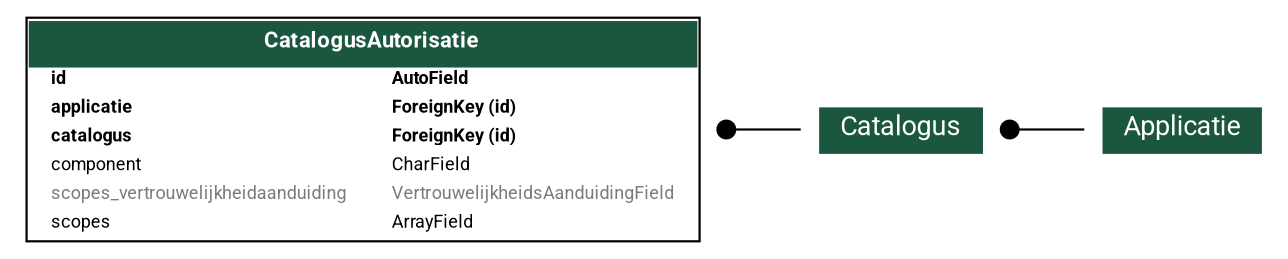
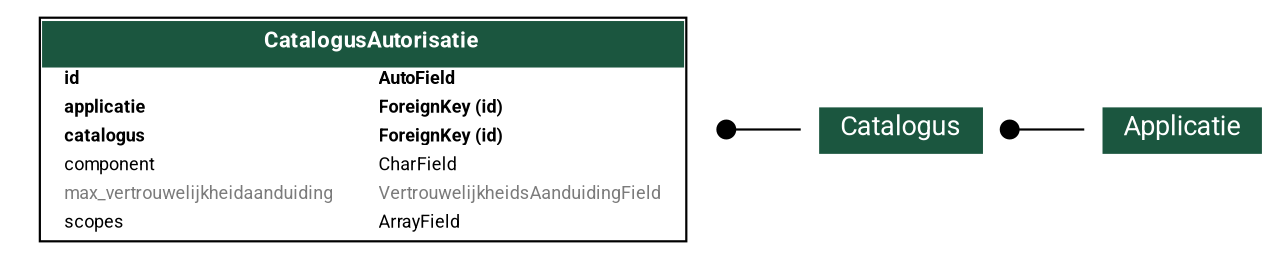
node "CatalogusAutorisatie": text "scopes_vertrouwelijkheidaanduiding" -> "max_vertrouwelijkheidaanduiding"
